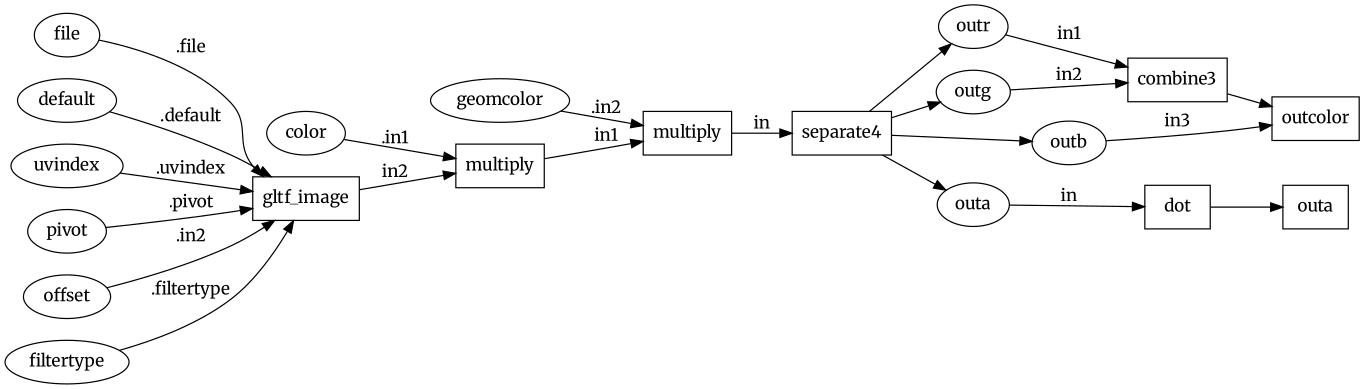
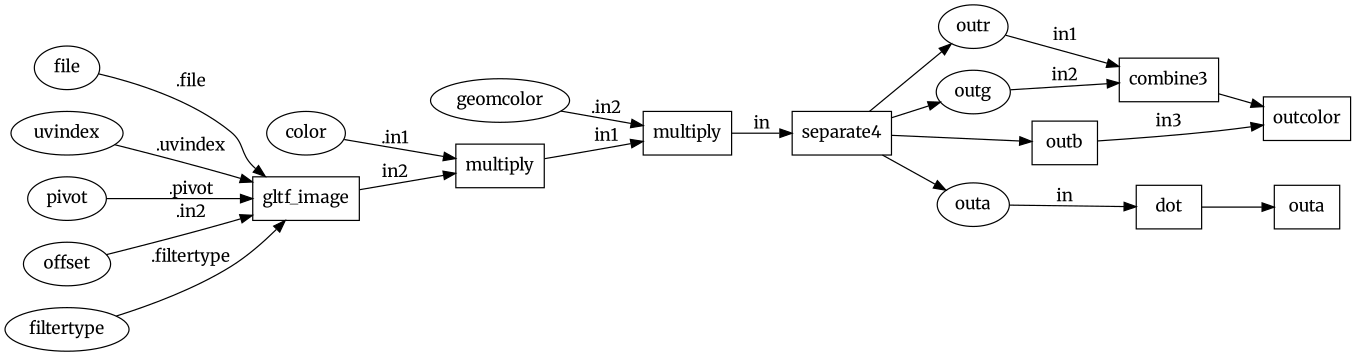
node "default": removed
node "outb": shape ellipse -> box
